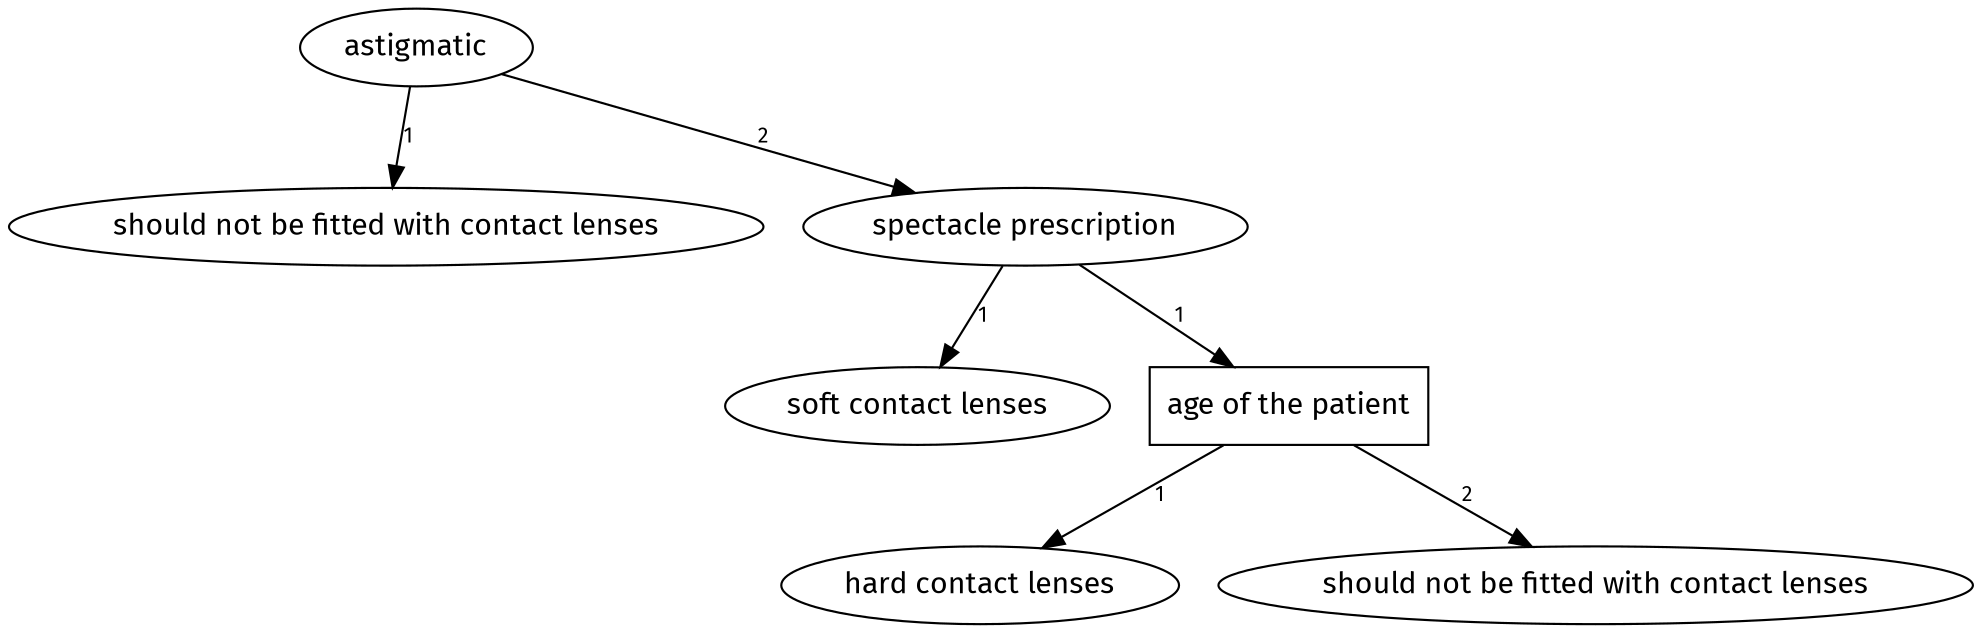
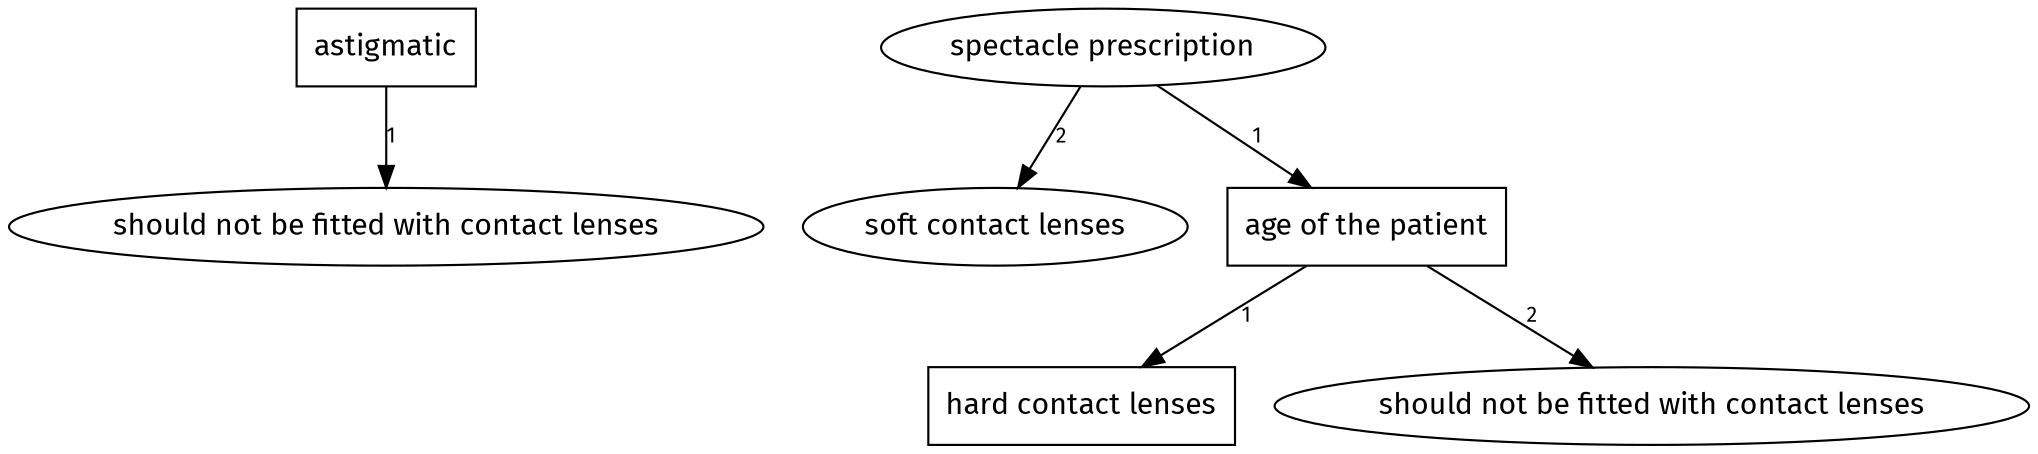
node "astigmatic": shape ellipse -> box
edge "astigmatic" -> "spectacle prescription": removed, label "2"
edge "spectacle prescription" -> "soft contact lenses": label "1" -> "2"
node "hard contact lenses": shape ellipse -> box
